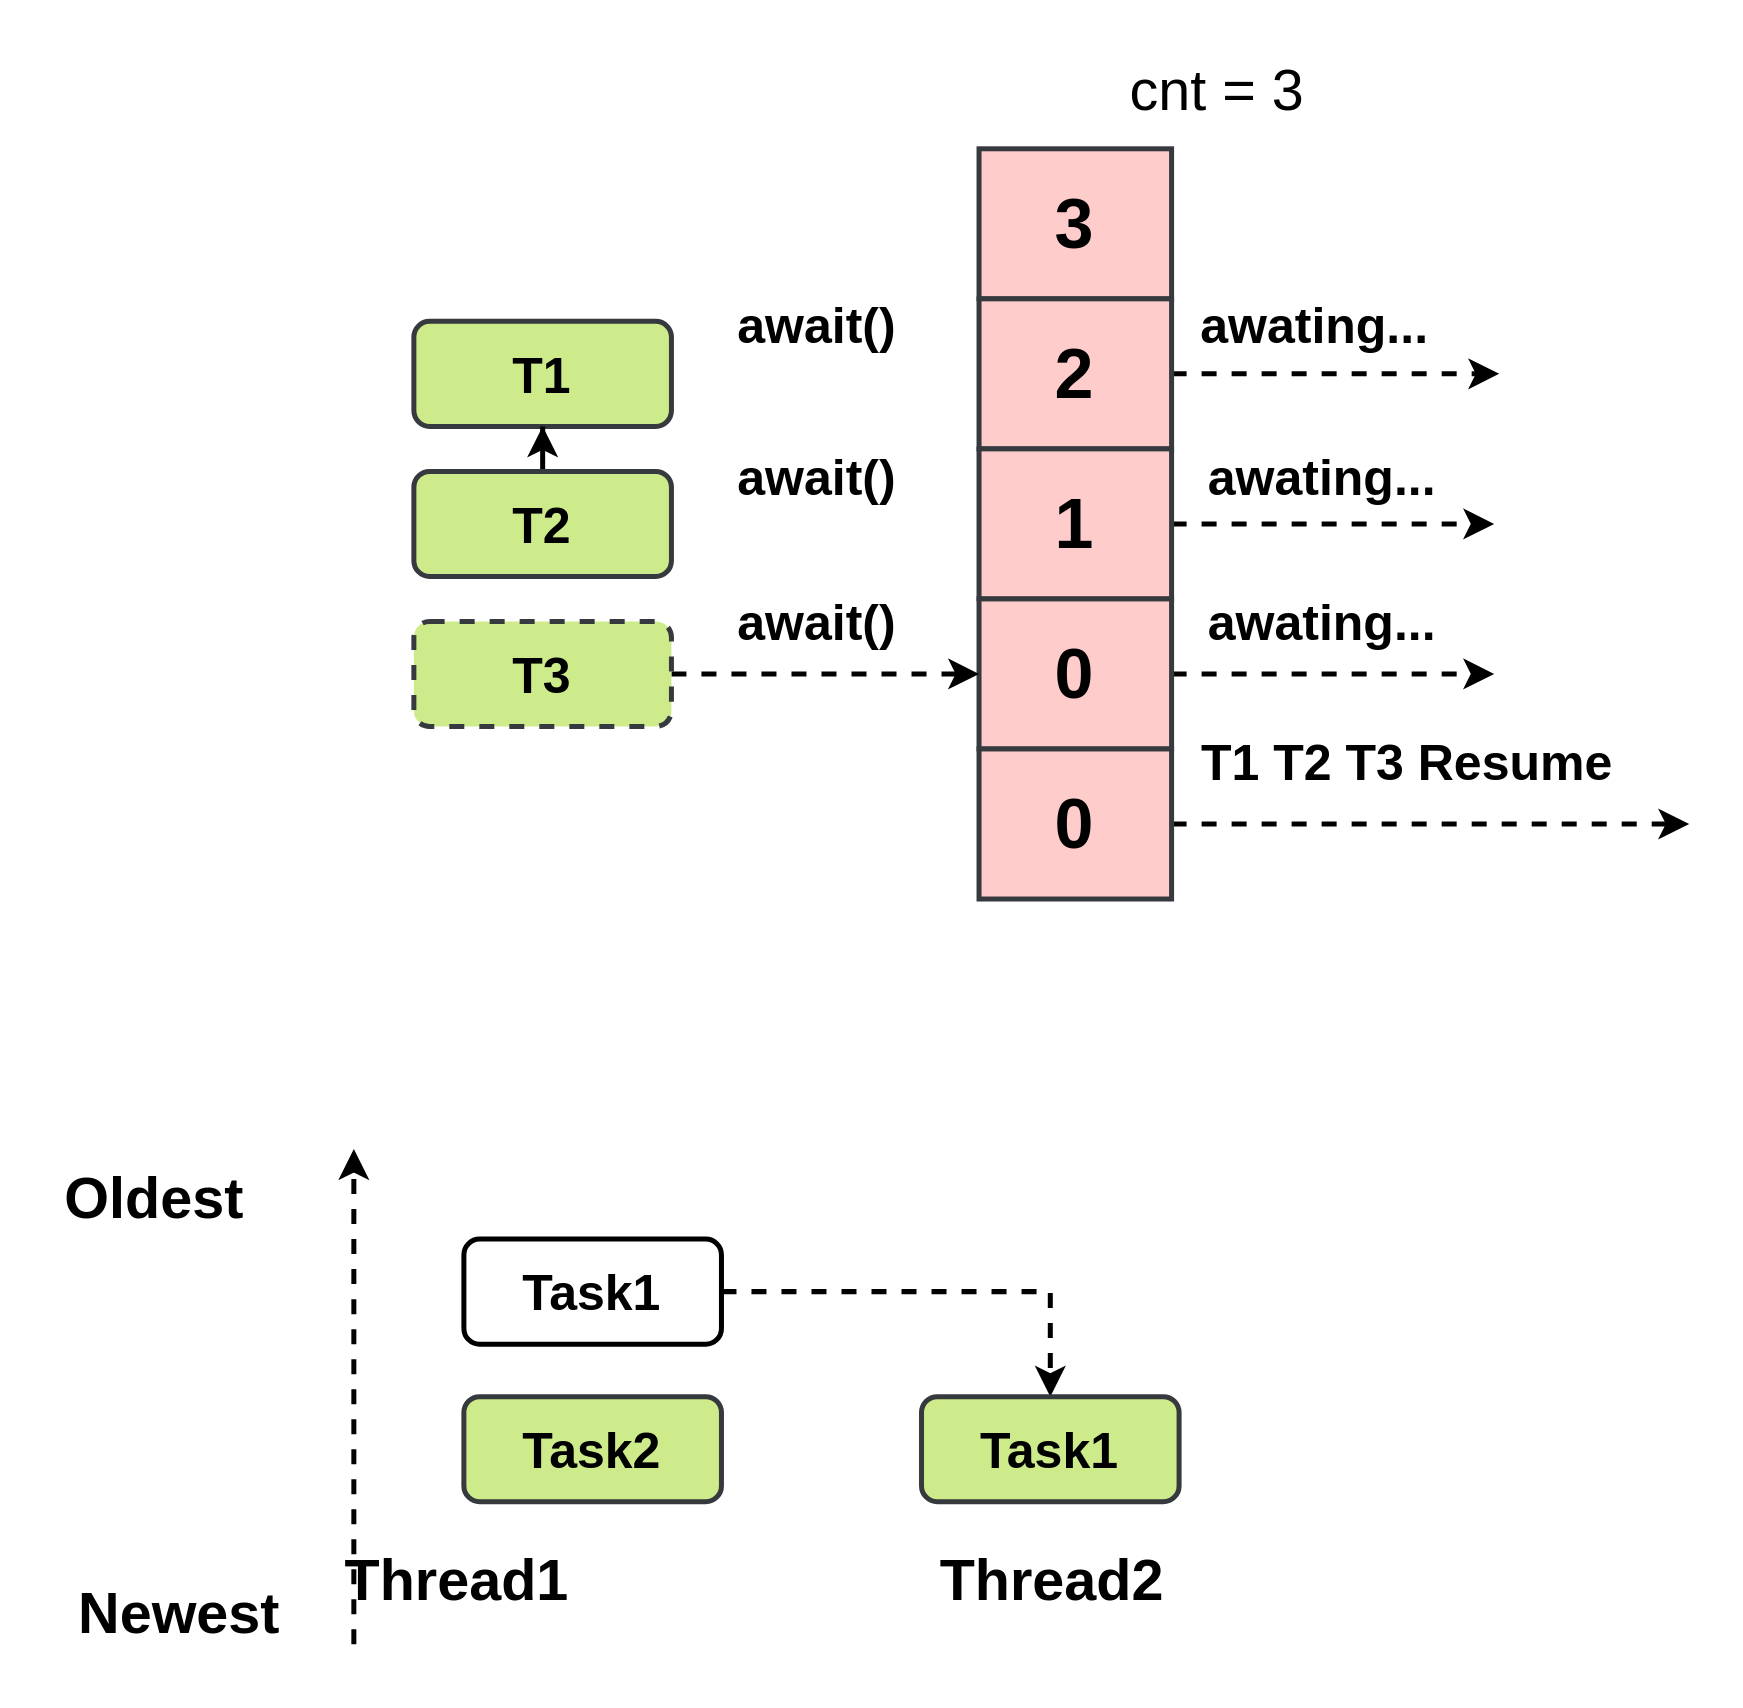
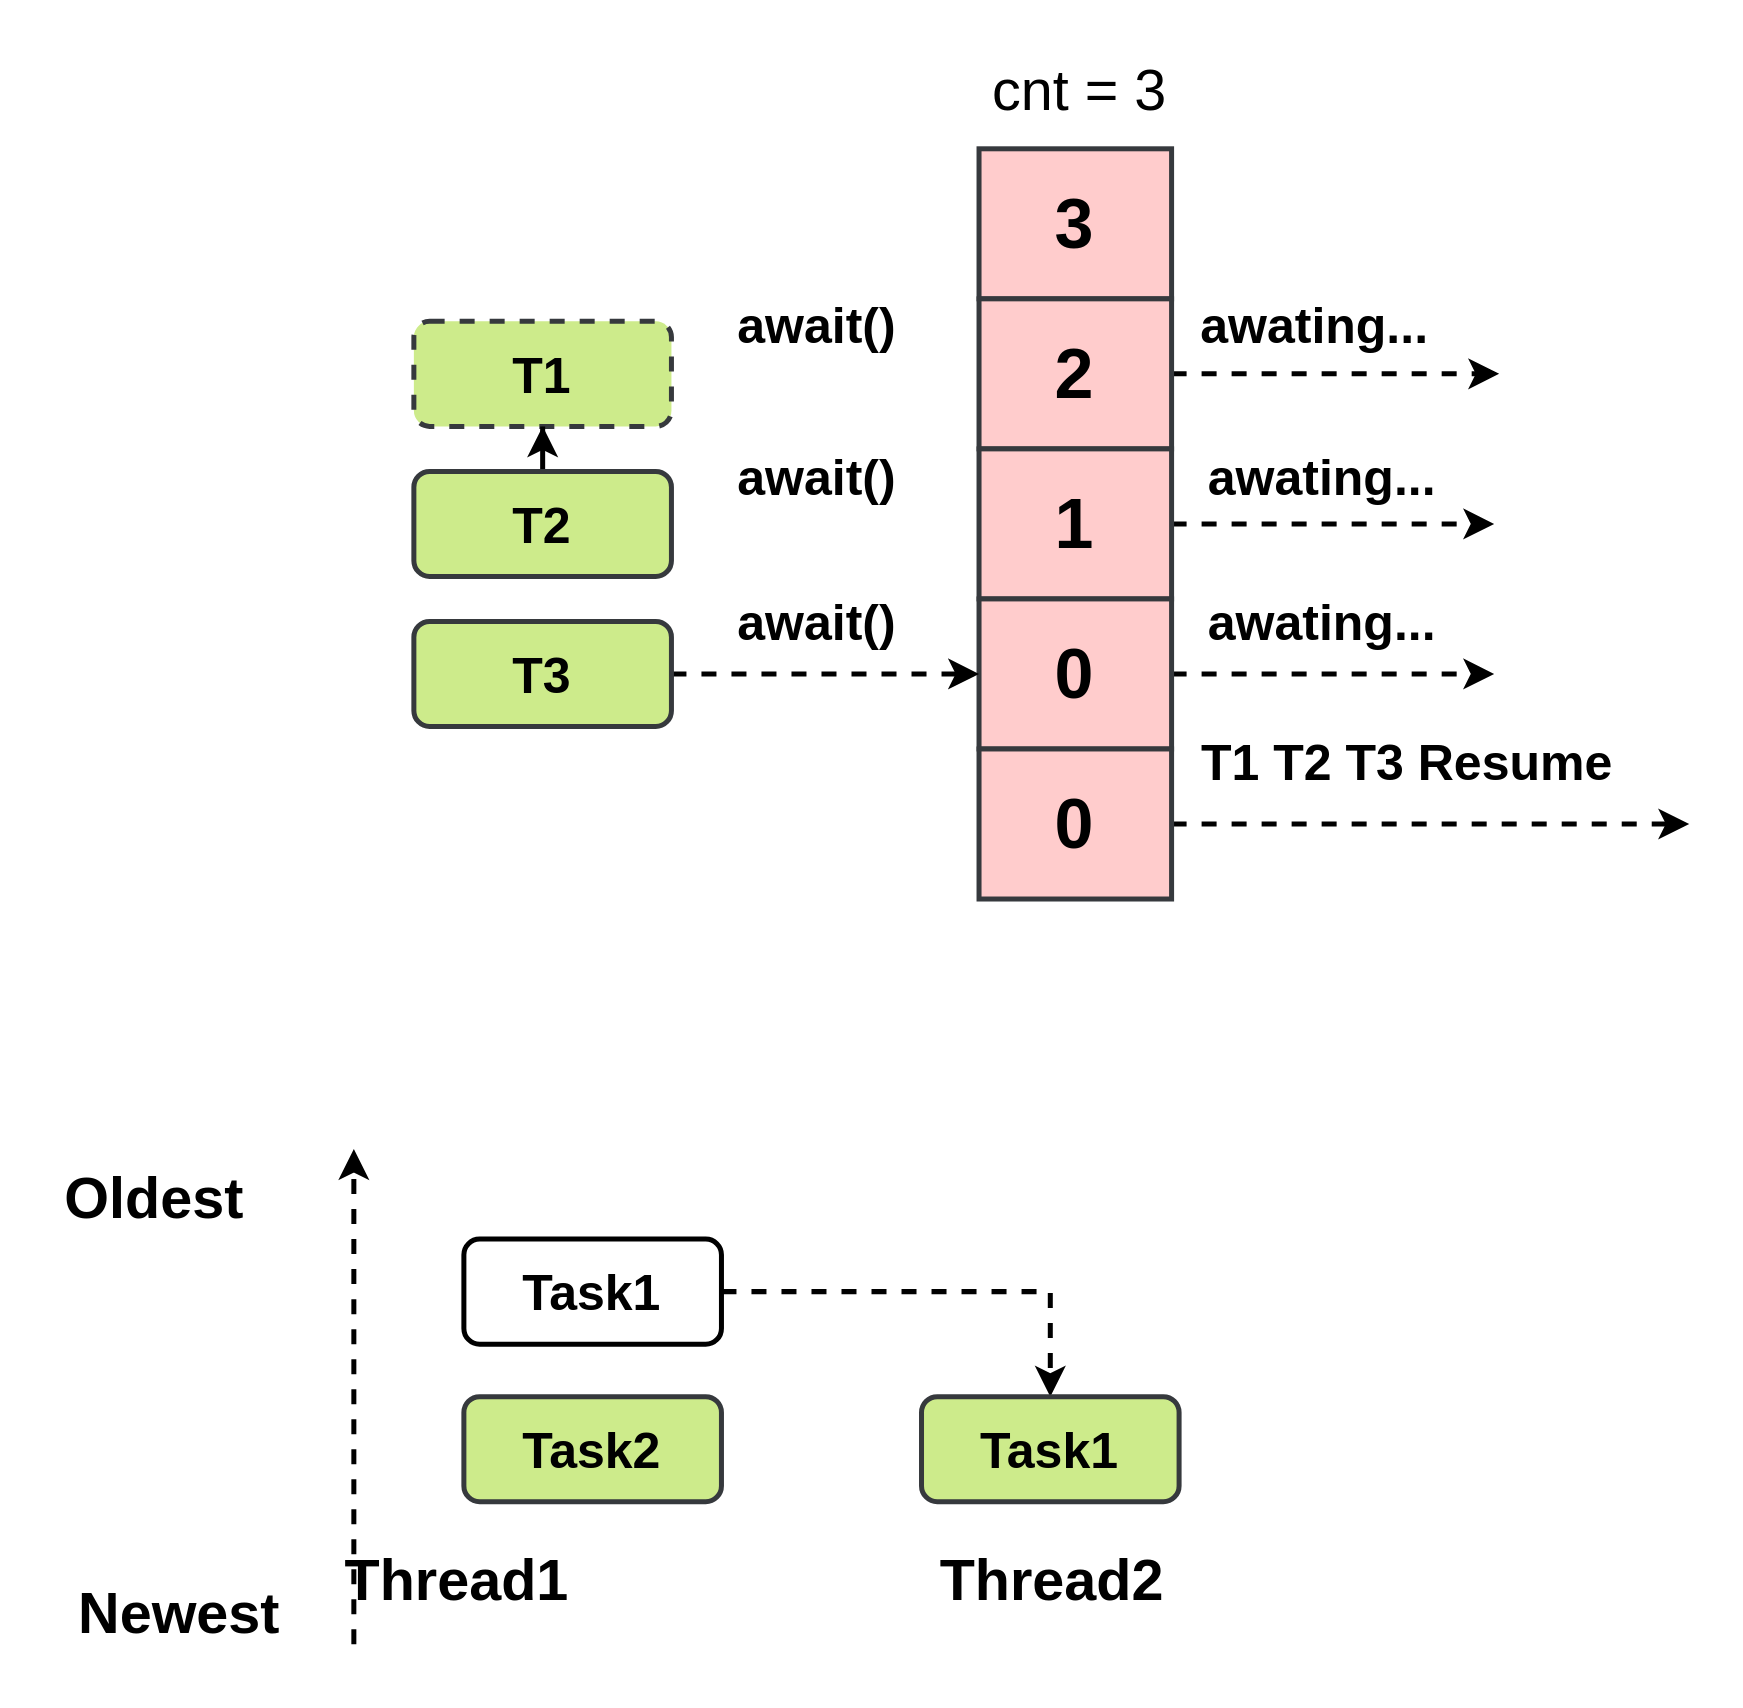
node "cnt = 3": moved (1216, 91) -> (1079, 91)
node "T1": style solid -> dashed
node "T3": style dashed -> solid
